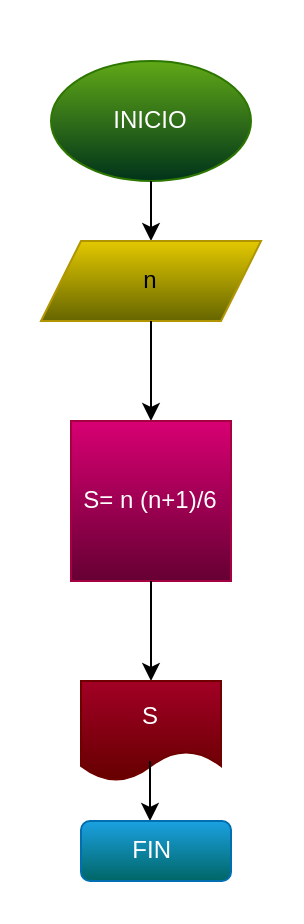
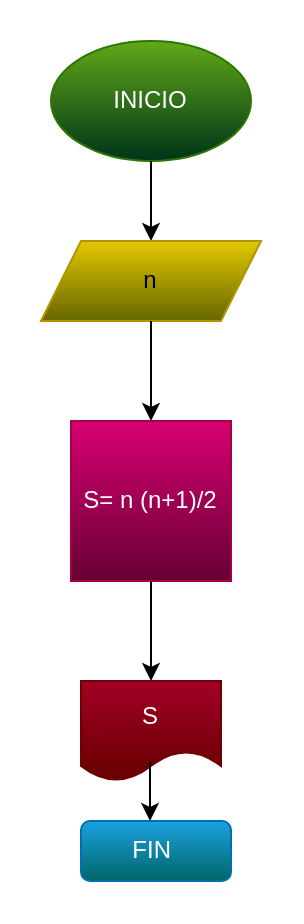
node "INICIO": moved (151, 121) -> (151, 101)
node "S= n (n+1)/6": label "S= n (n+1)/6" -> "S= n (n+1)/2"
